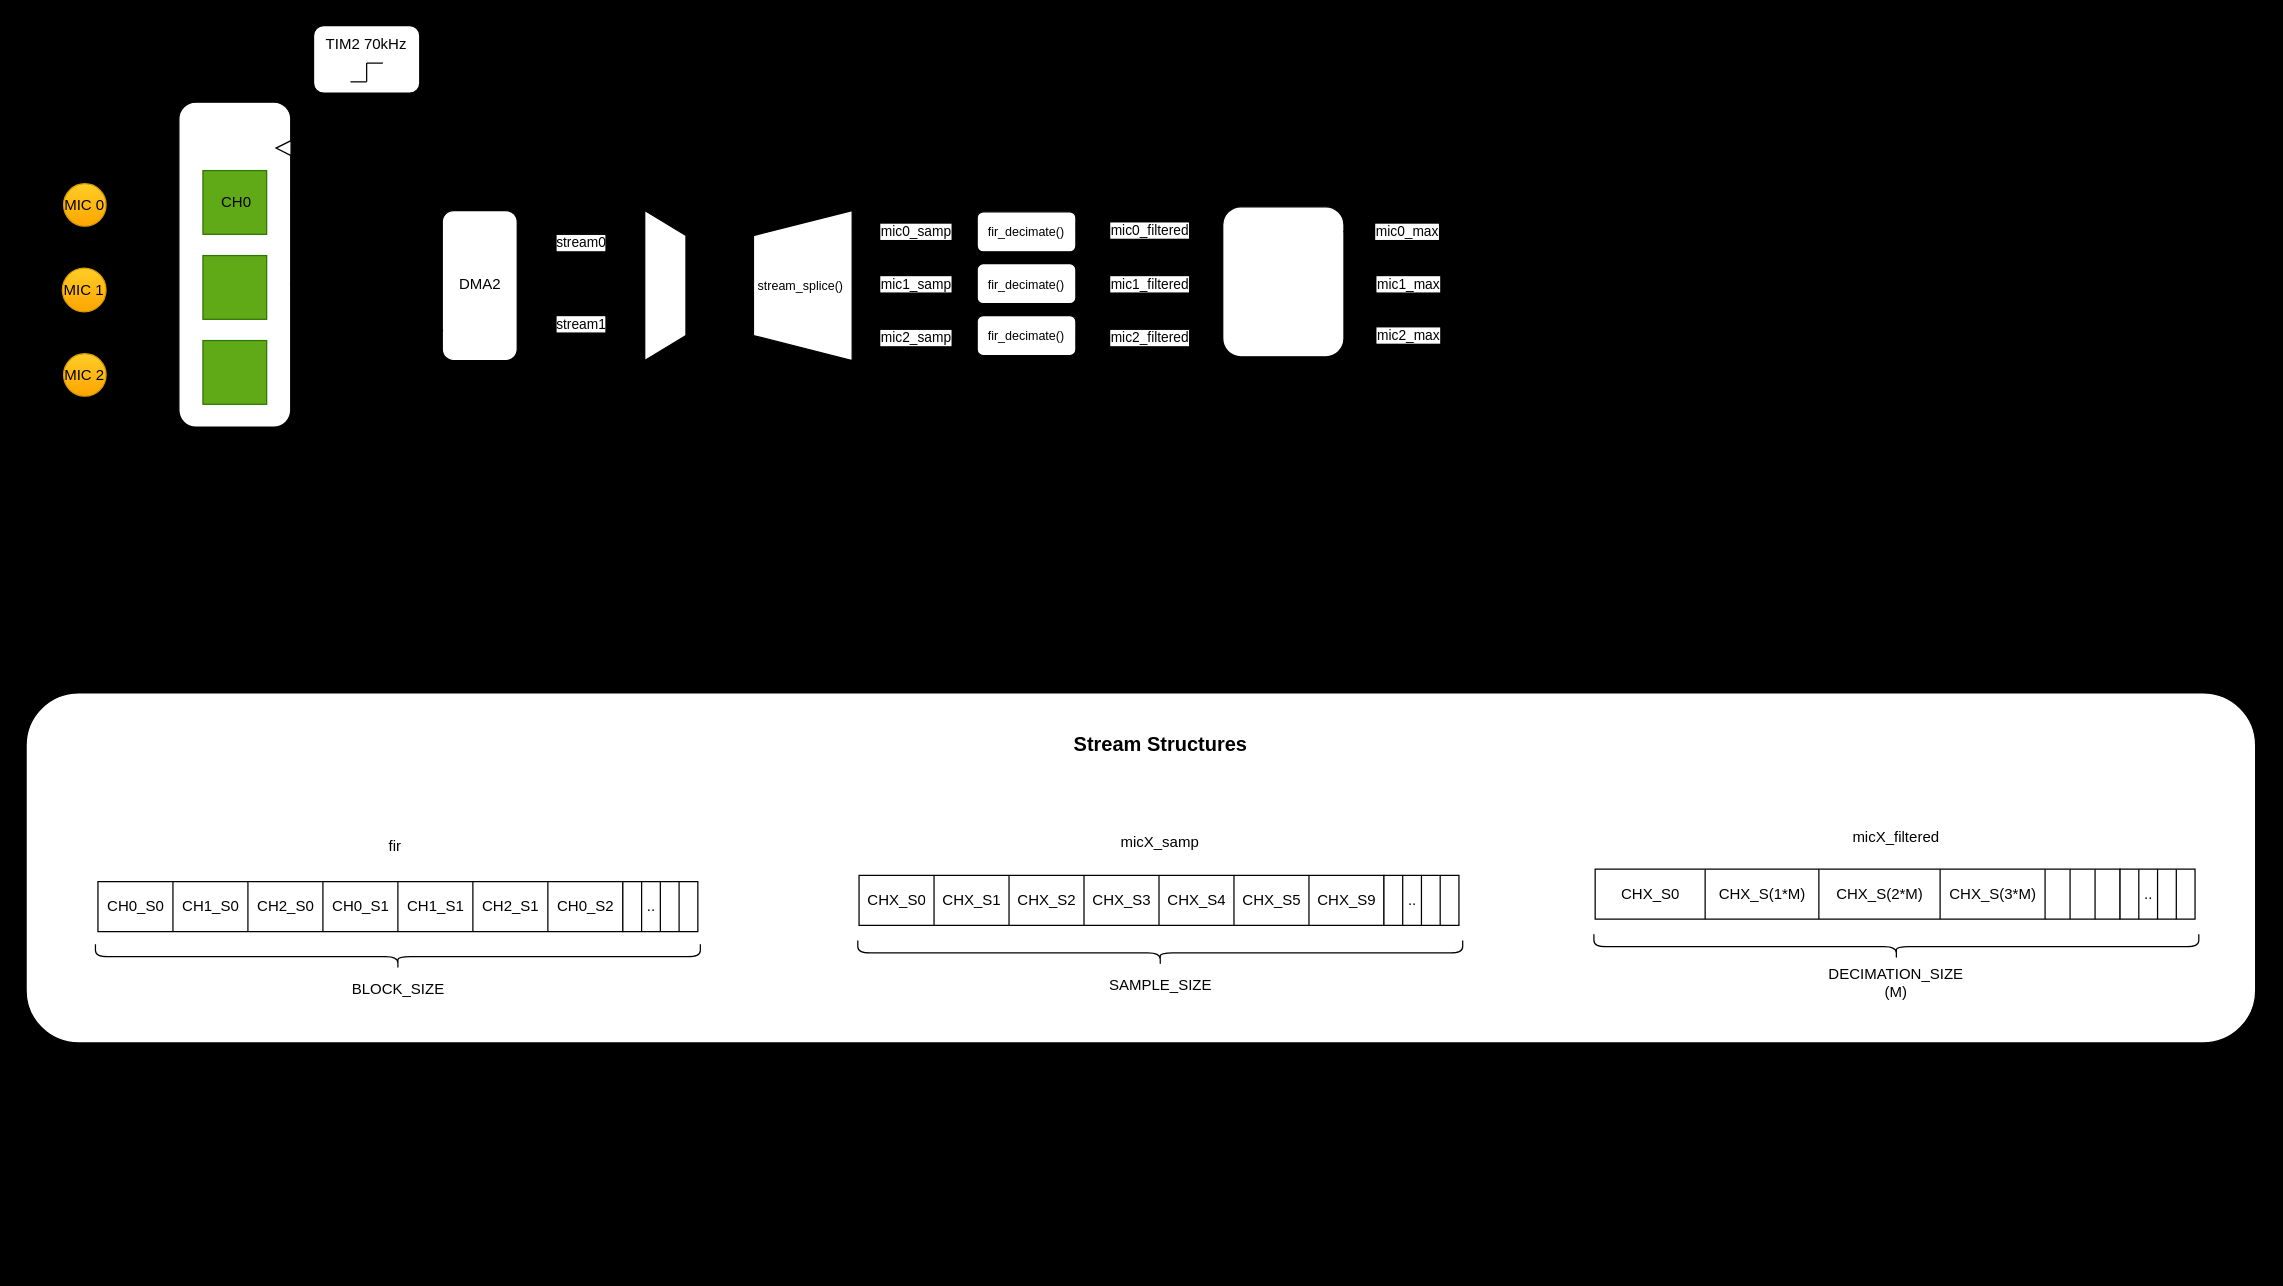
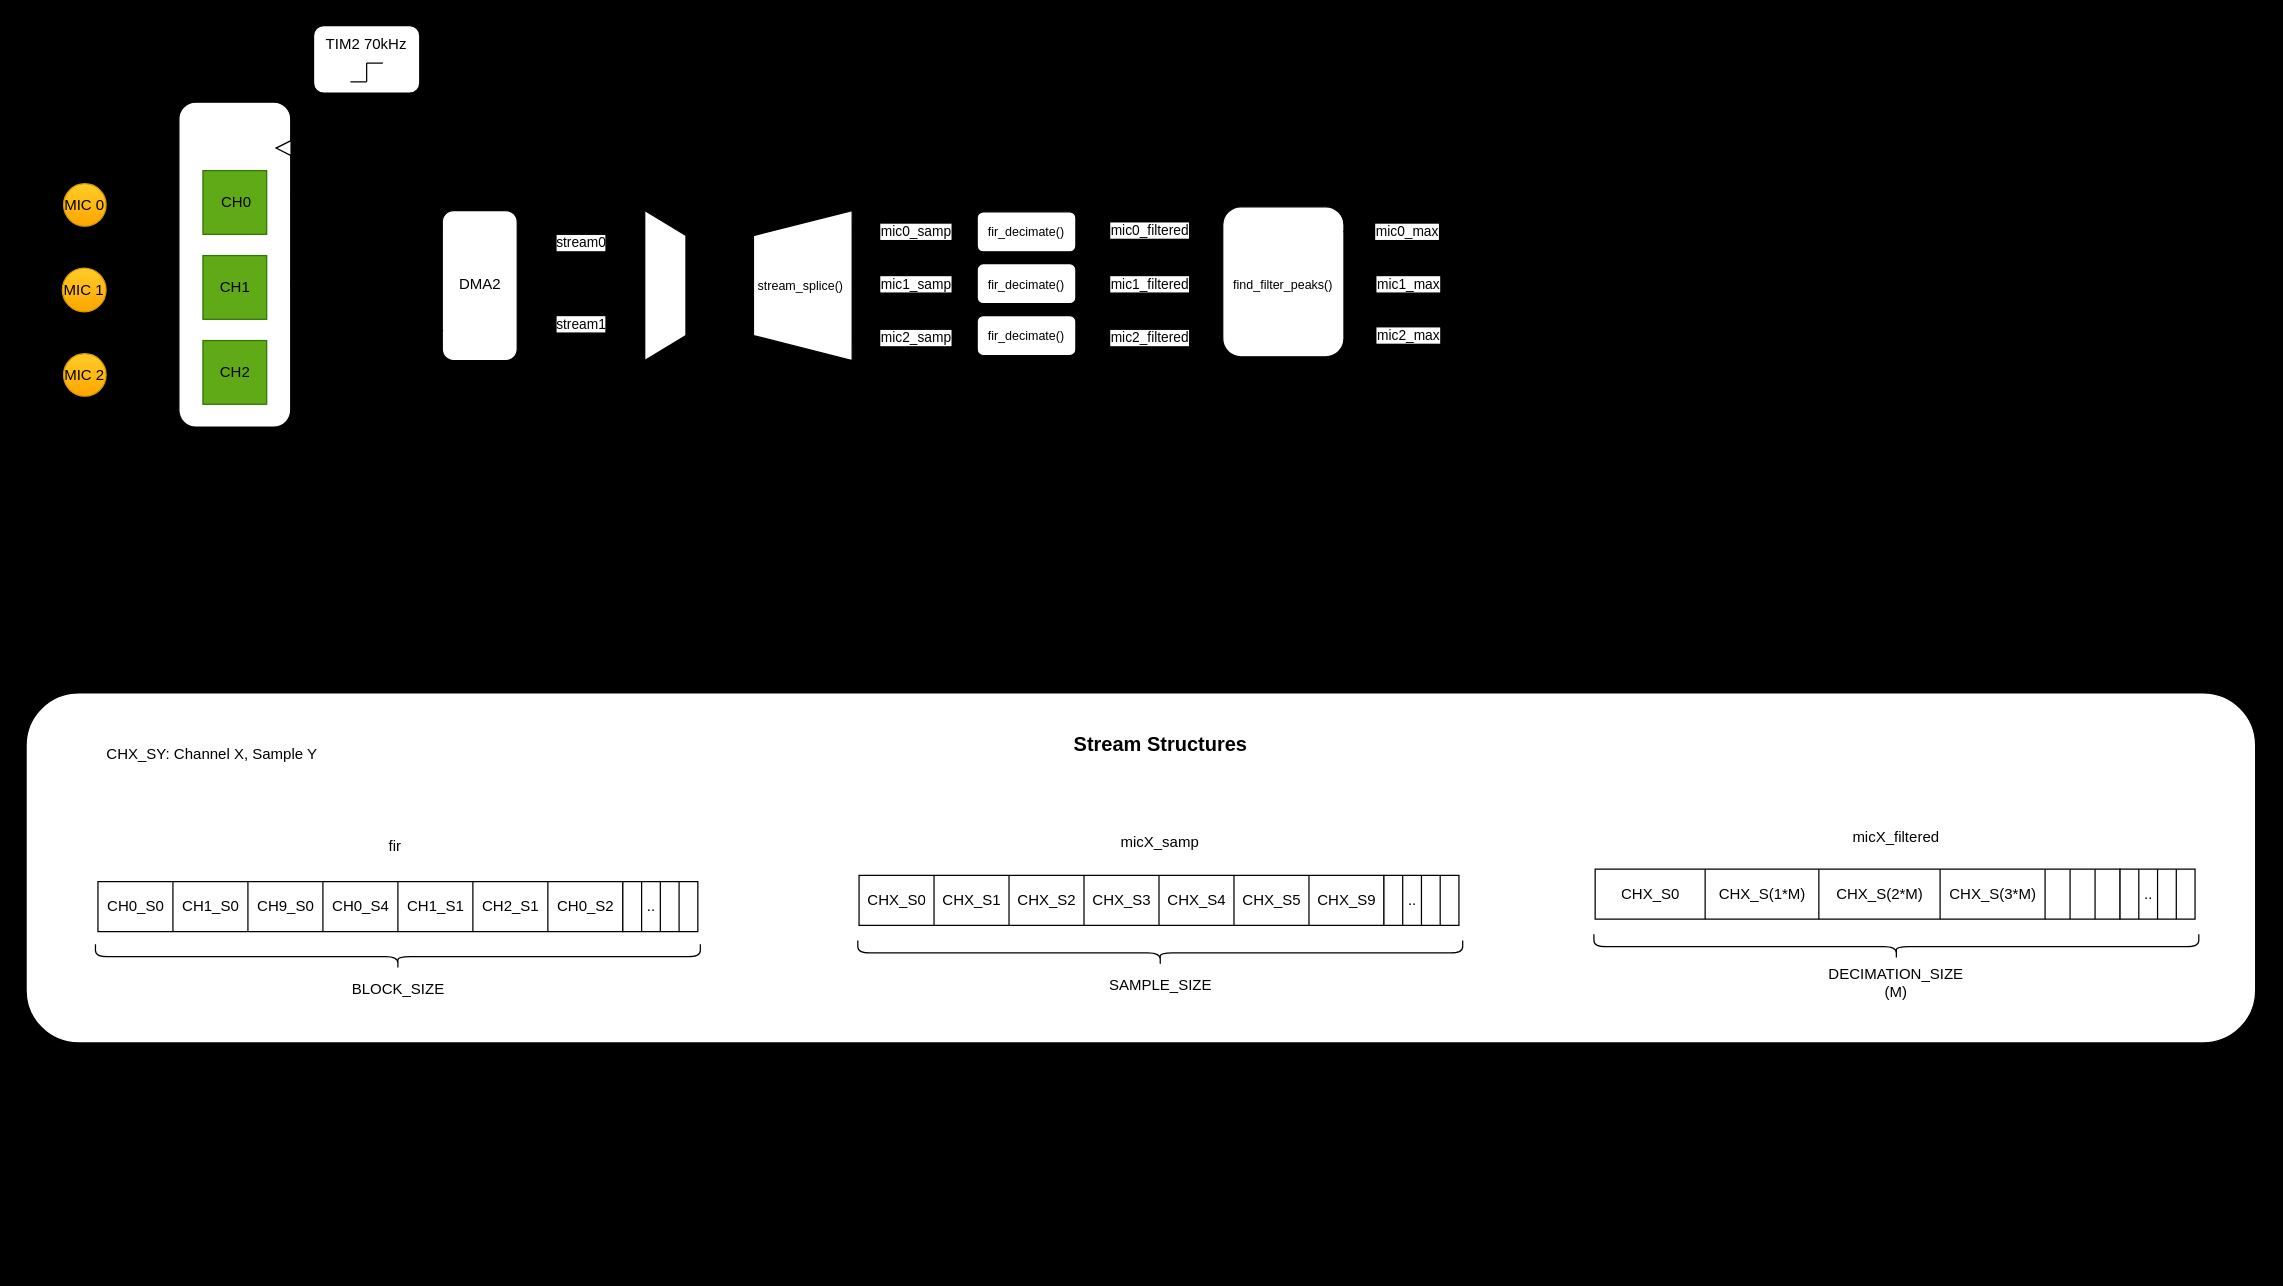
node "find_filter_peaks()": added
node "CH1": added
node "CH2": added
node "CHX_SY: Channel X, Sample Y": added
node "CH2_S0": label "CH2_S0" -> "CH9_S0"
node "CH0_S1": label "CH0_S1" -> "CH0_S4"
